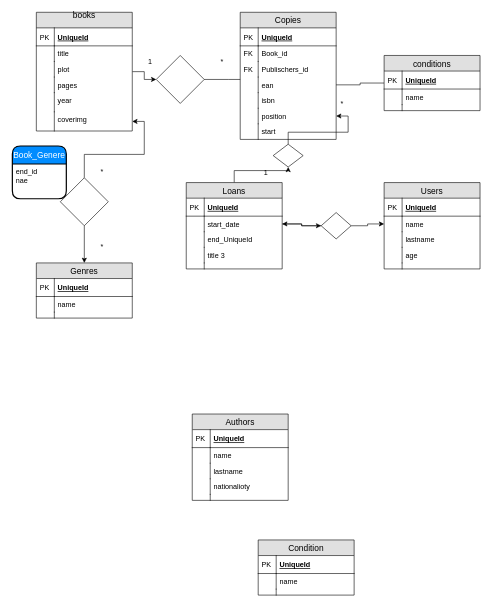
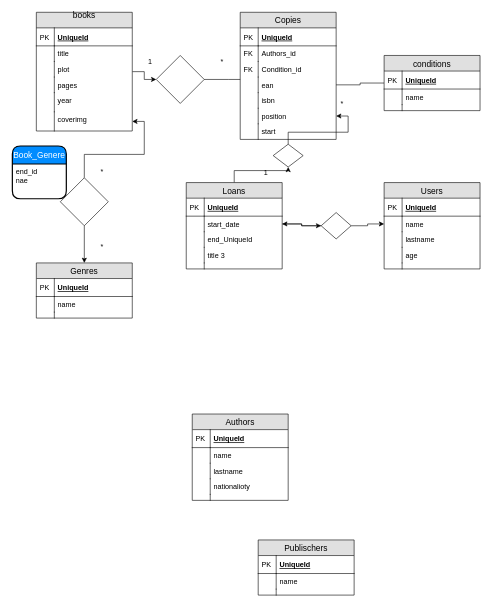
node "Book_id": label "Book_id" -> "Authors_id"
node "Publischers_id": label "Publischers_id" -> "Condition_id"
node "Condition": label "Condition" -> "Publischers"
